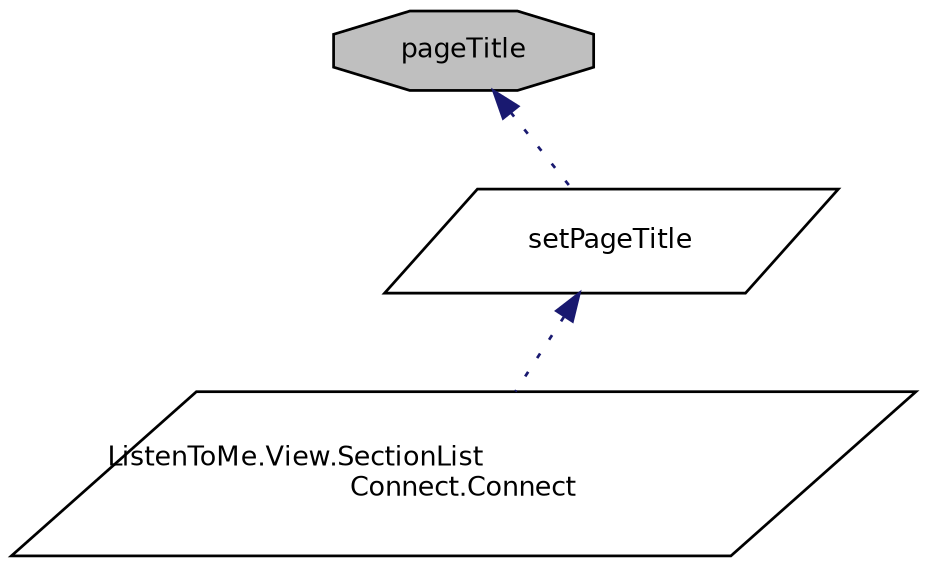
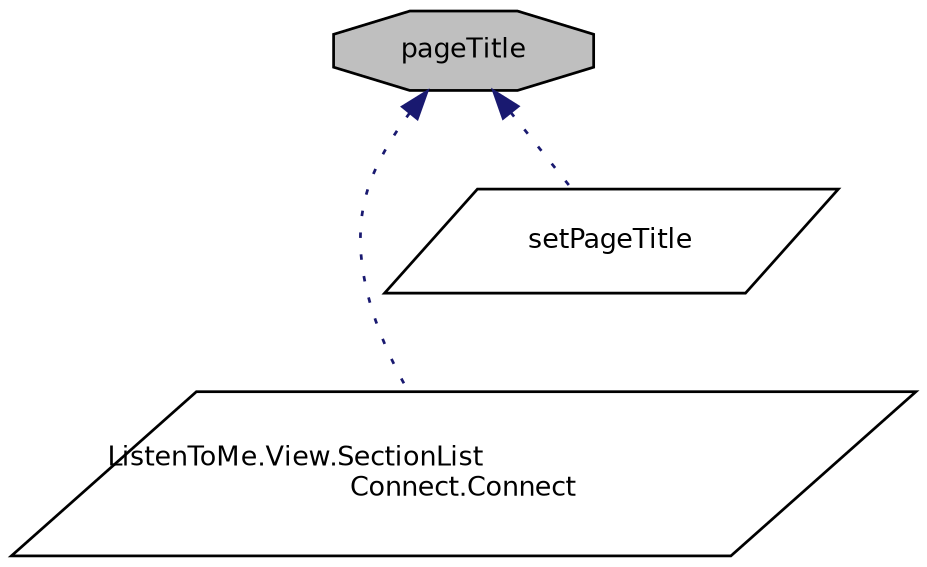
edge "ListenToMe.View.SectionList Connect.Connect" -> "setPageTitle": now "ListenToMe.View.SectionList Connect.Connect" -> "pageTitle"
